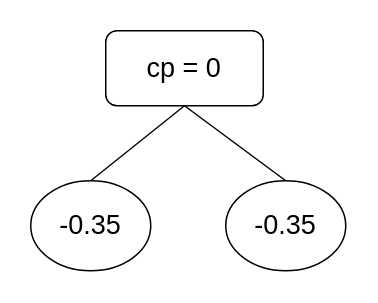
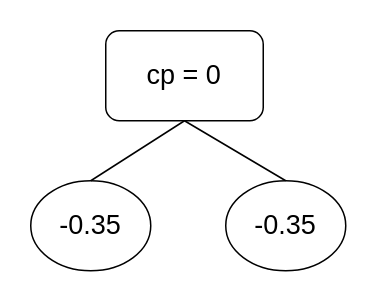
node "cp = 0": size 158x75 -> 158x90
